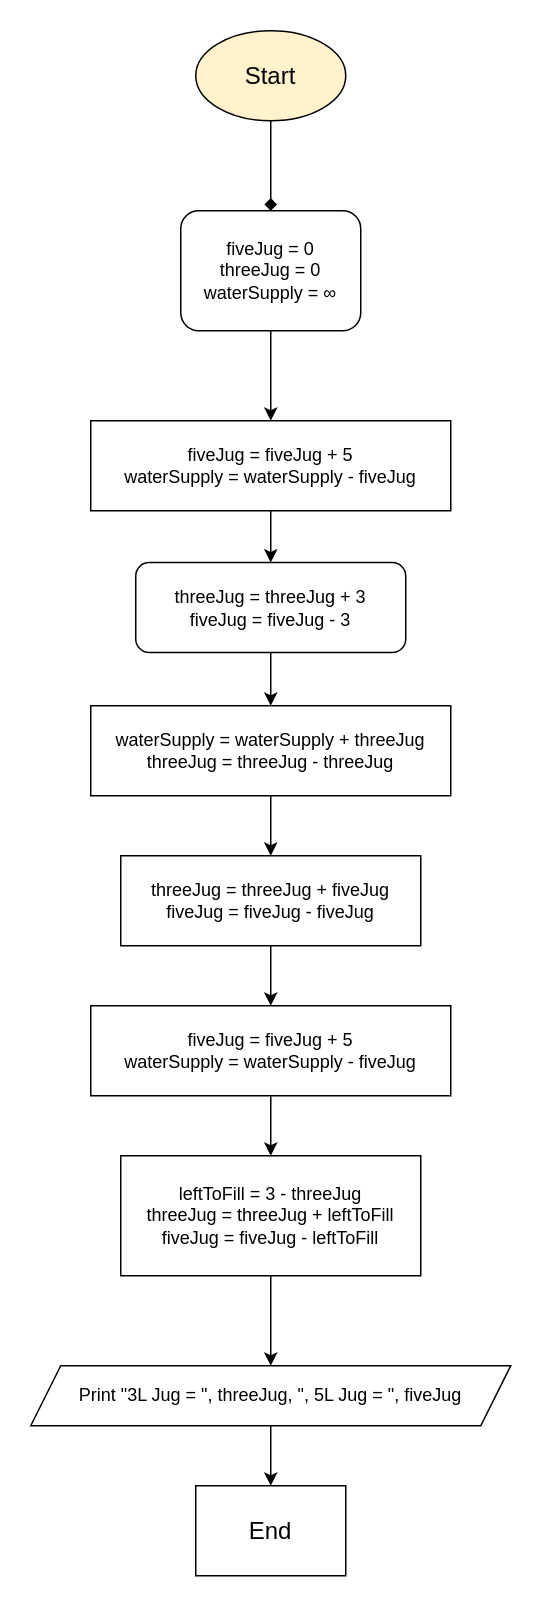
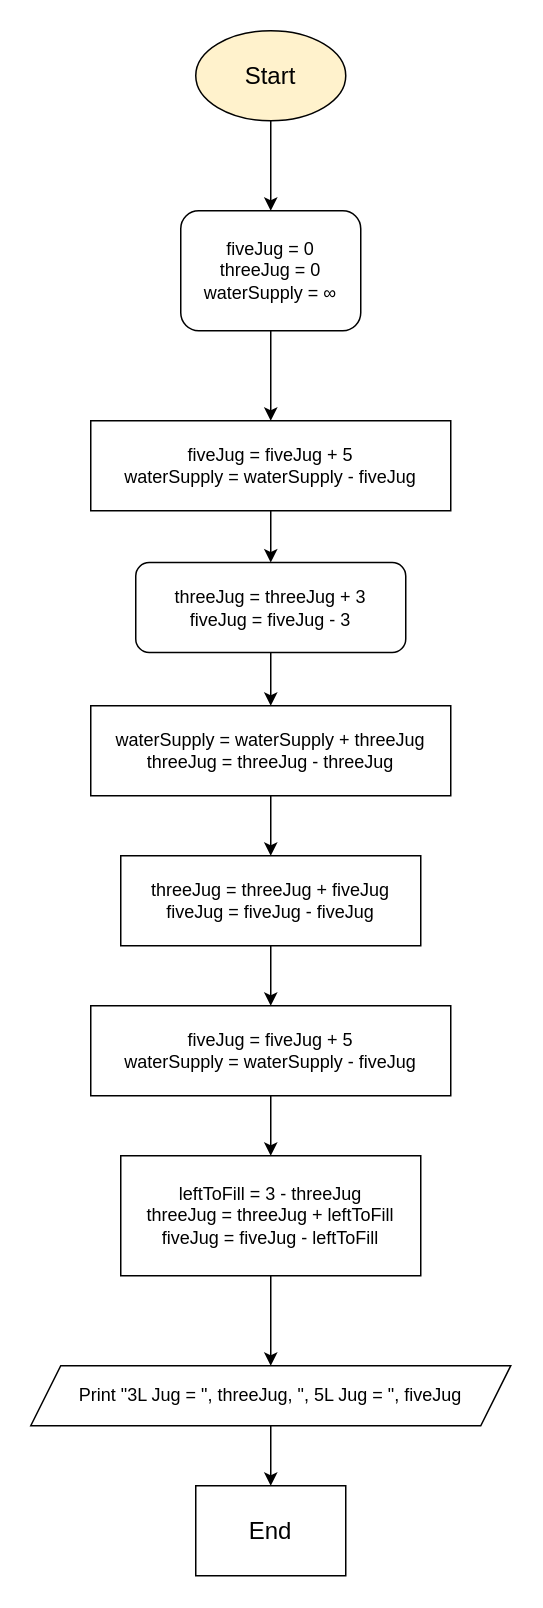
edge "Start" -> "fiveJug = 0 threeJug = 0 waterSupply = ∞": arrowhead diamond -> classic
